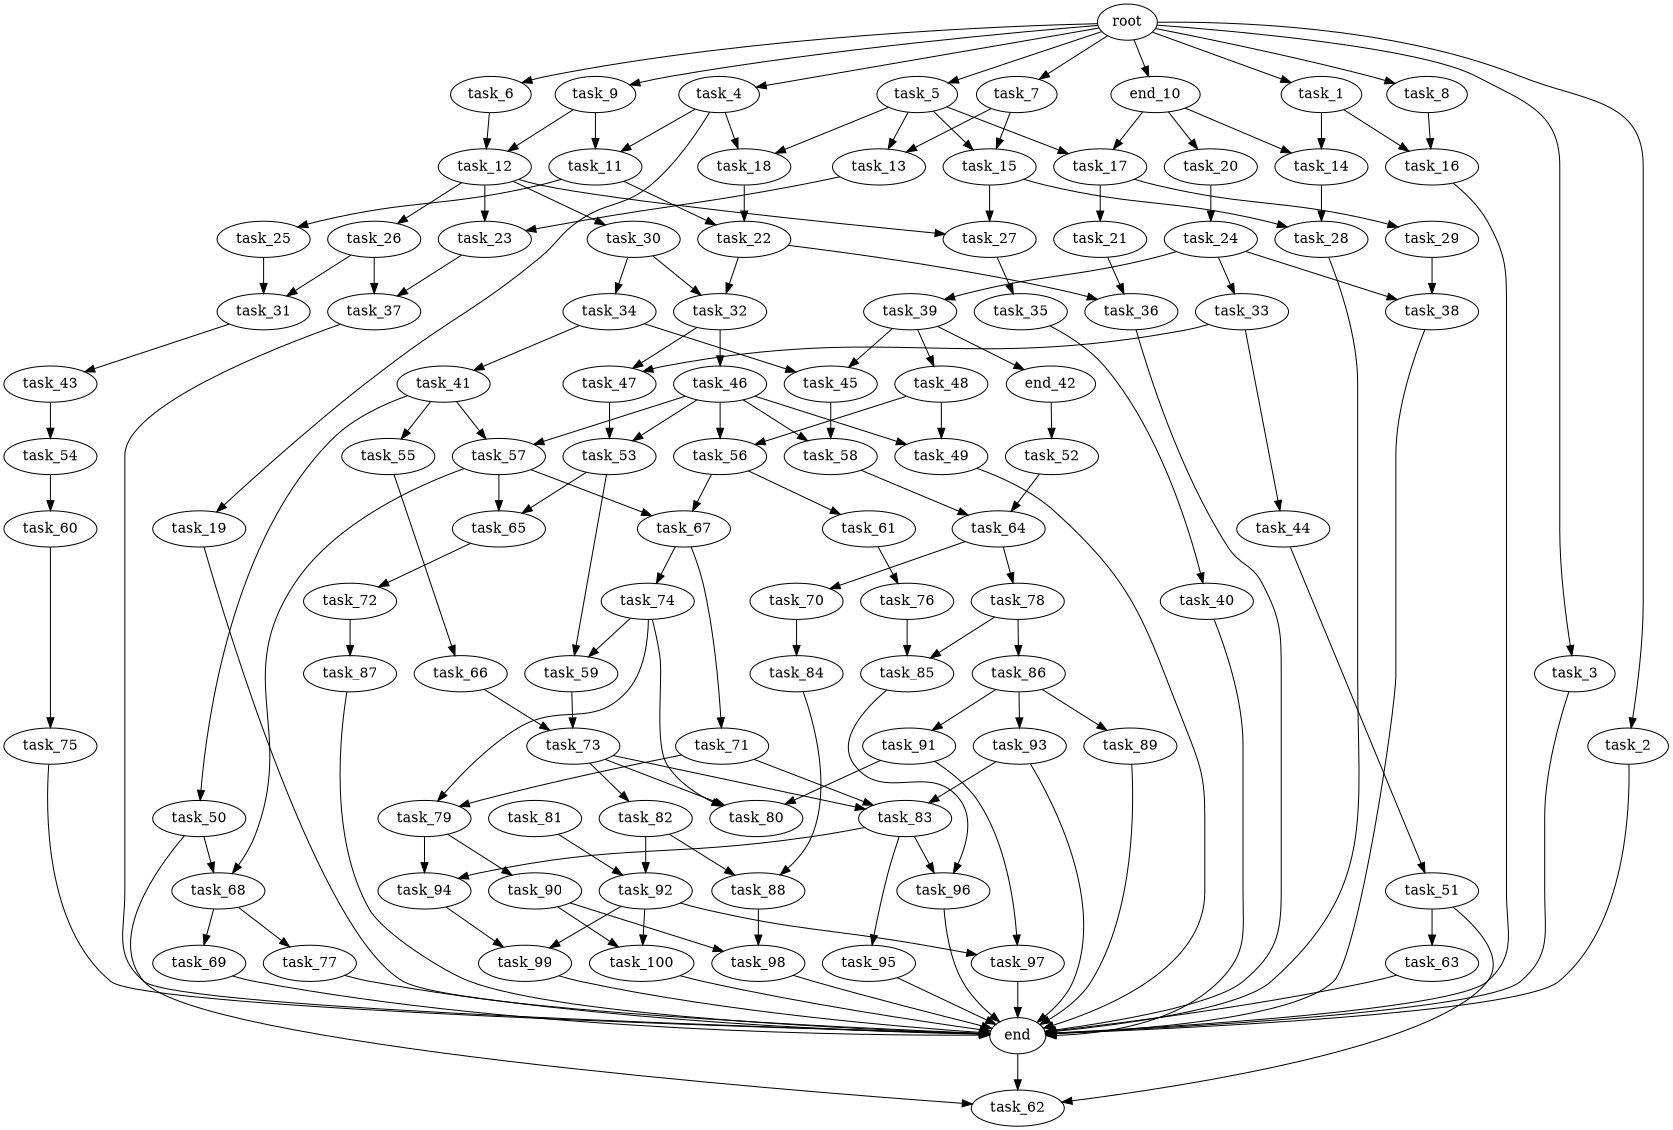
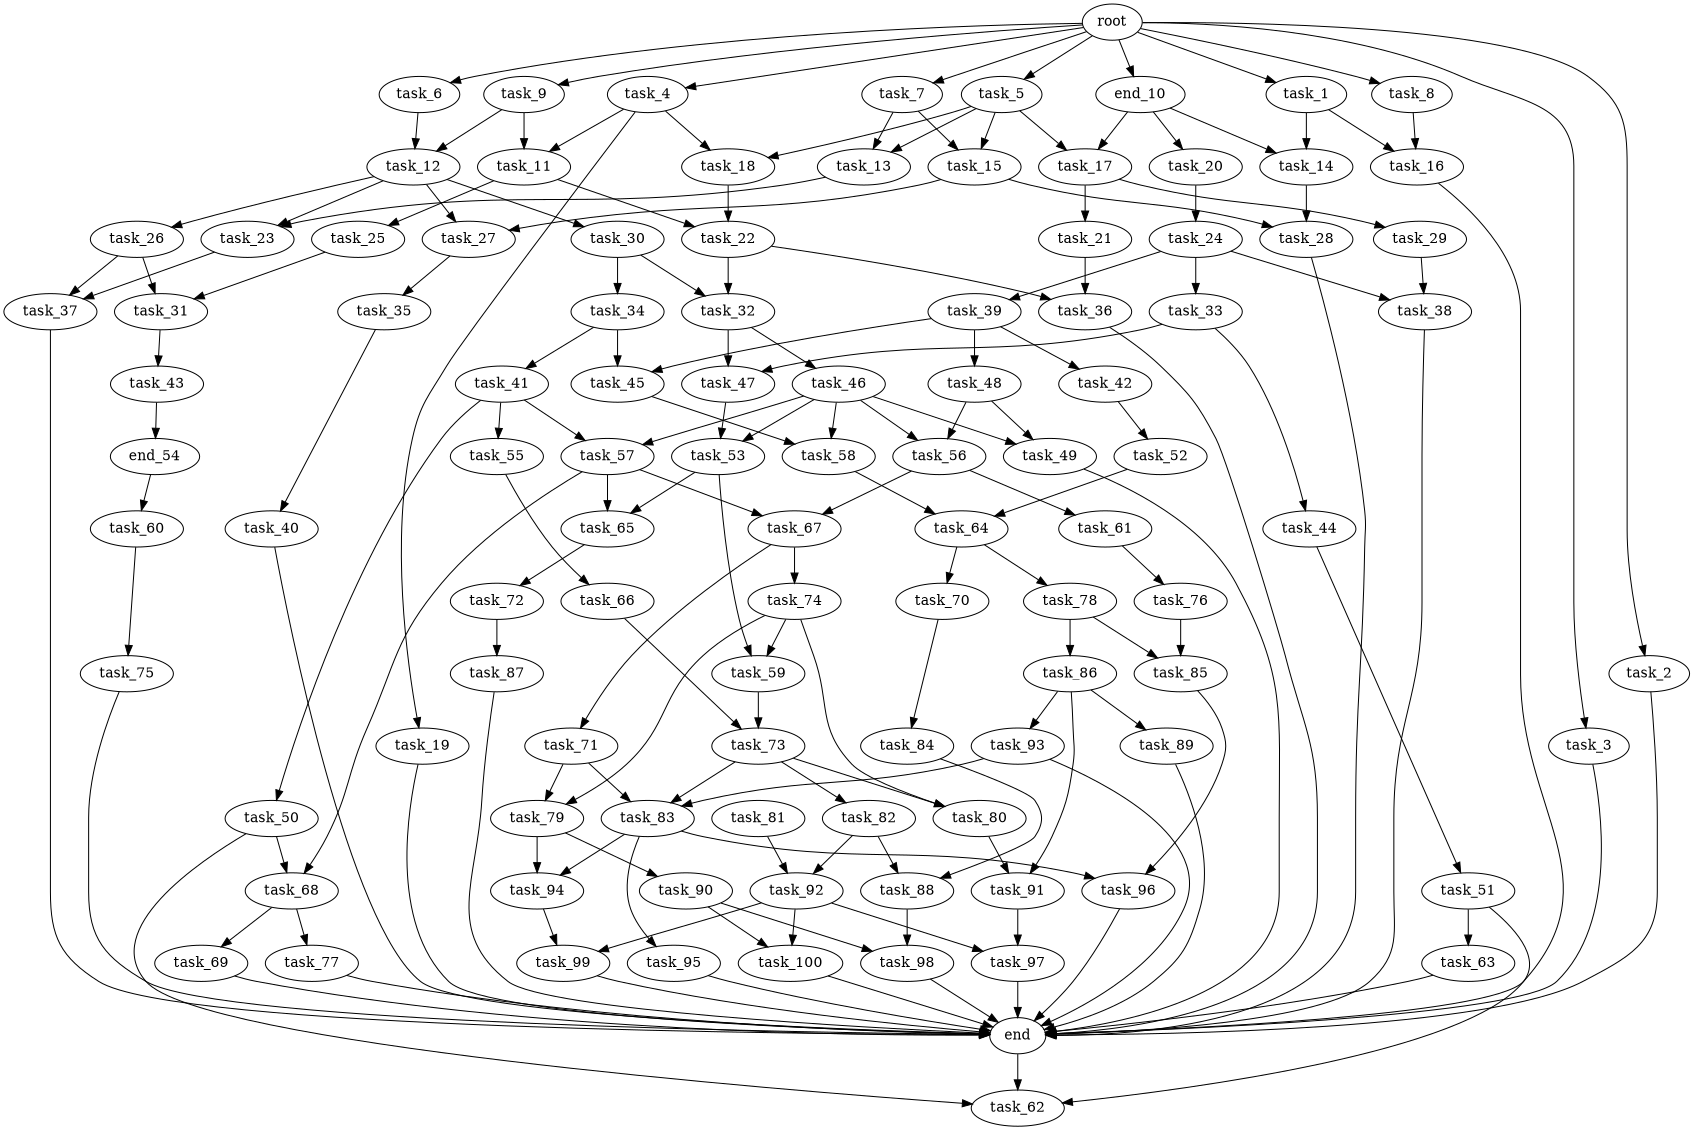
node "end_42": label "end_42" -> "task_42"
node "task_54": label "task_54" -> "end_54"
edge "task_91" -> "task_80": reversed
